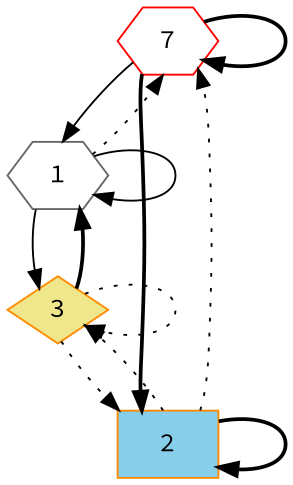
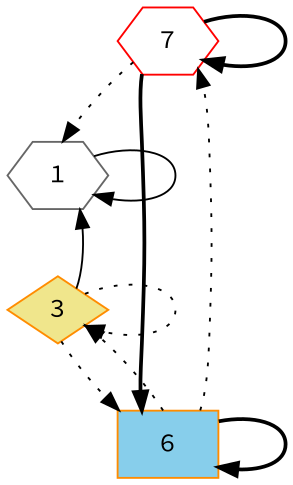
edge "7" -> "1": style solid -> dotted
edge "1" -> "7": removed
edge "1" -> "3": removed
edge "3" -> "1": style bold -> solid
node "2": label "2" -> "6"
